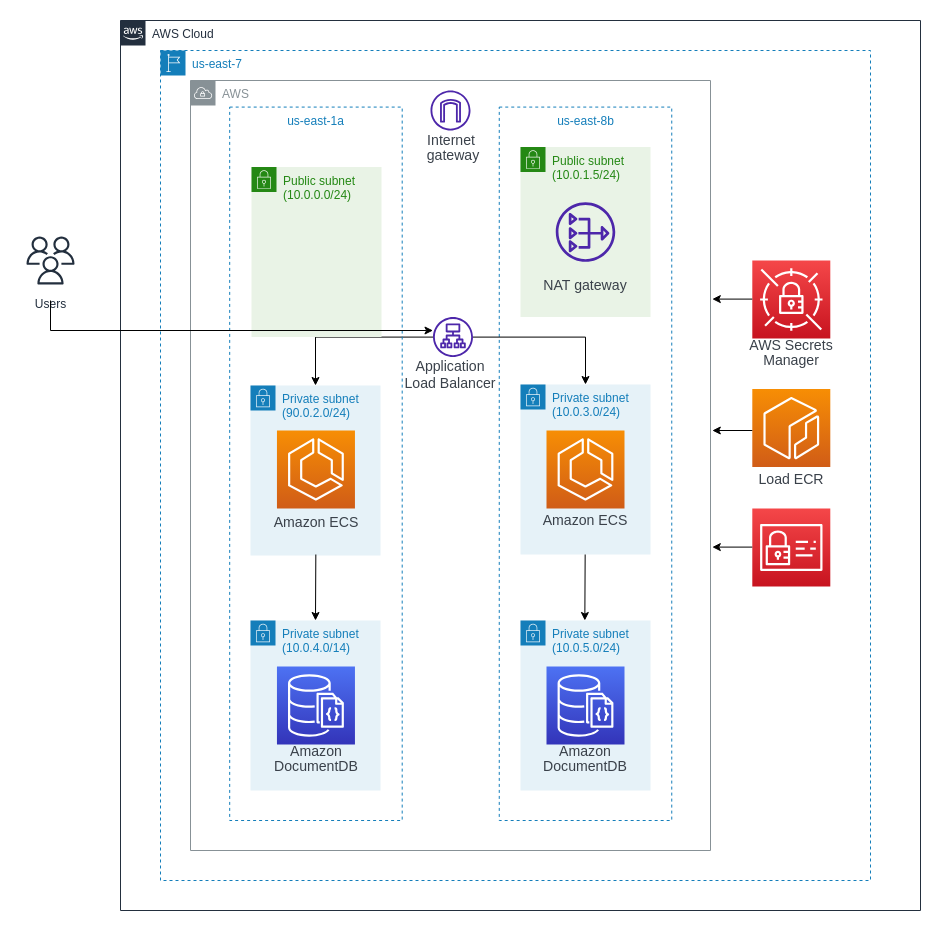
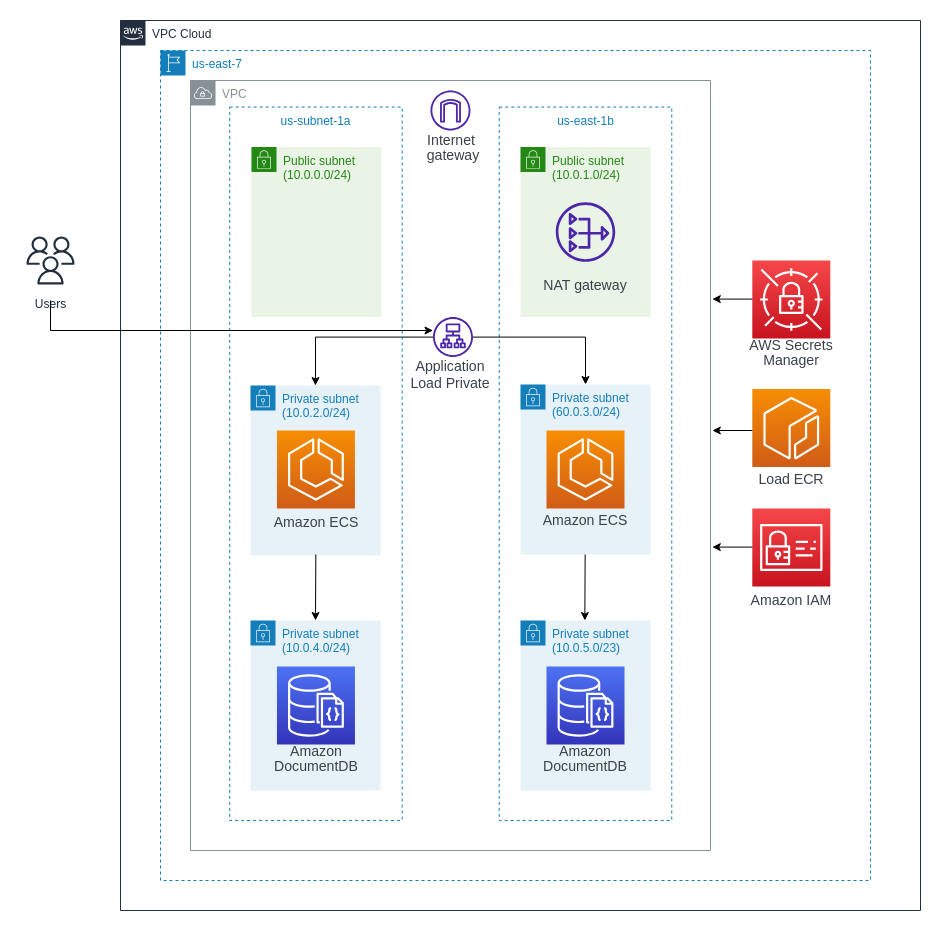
node "AWS Cloud": label "AWS Cloud" -> "VPC Cloud"
node "AWS": label "AWS" -> "VPC"
node "us-east-1a": label "us-east-1a" -> "us-subnet-1a"
node "us-east-8b": label "us-east-8b" -> "us-east-1b"
node "Public subnet (10.0.1.5/24)": label "Public subnet (10.0.1.5/24)" -> "Public subnet (10.0.1.0/24)"
node "Public subnet (10.0.0.0/24)": moved (317, 252) -> (317, 232)
node "Application Load Balancer": label "Application Load Balancer" -> "Application Load Private"
node "Private subnet (10.0.3.0/24)": label "Private subnet (10.0.3.0/24)" -> "Private subnet (60.0.3.0/24)"
node "Private subnet (90.0.2.0/24)": label "Private subnet (90.0.2.0/24)" -> "Private subnet (10.0.2.0/24)"
node "Amazon IAM": added
node "Private subnet (10.0.4.0/14)": label "Private subnet (10.0.4.0/14)" -> "Private subnet (10.0.4.0/24)"
node "Private subnet (10.0.5.0/24)": label "Private subnet (10.0.5.0/24)" -> "Private subnet (10.0.5.0/23)"
